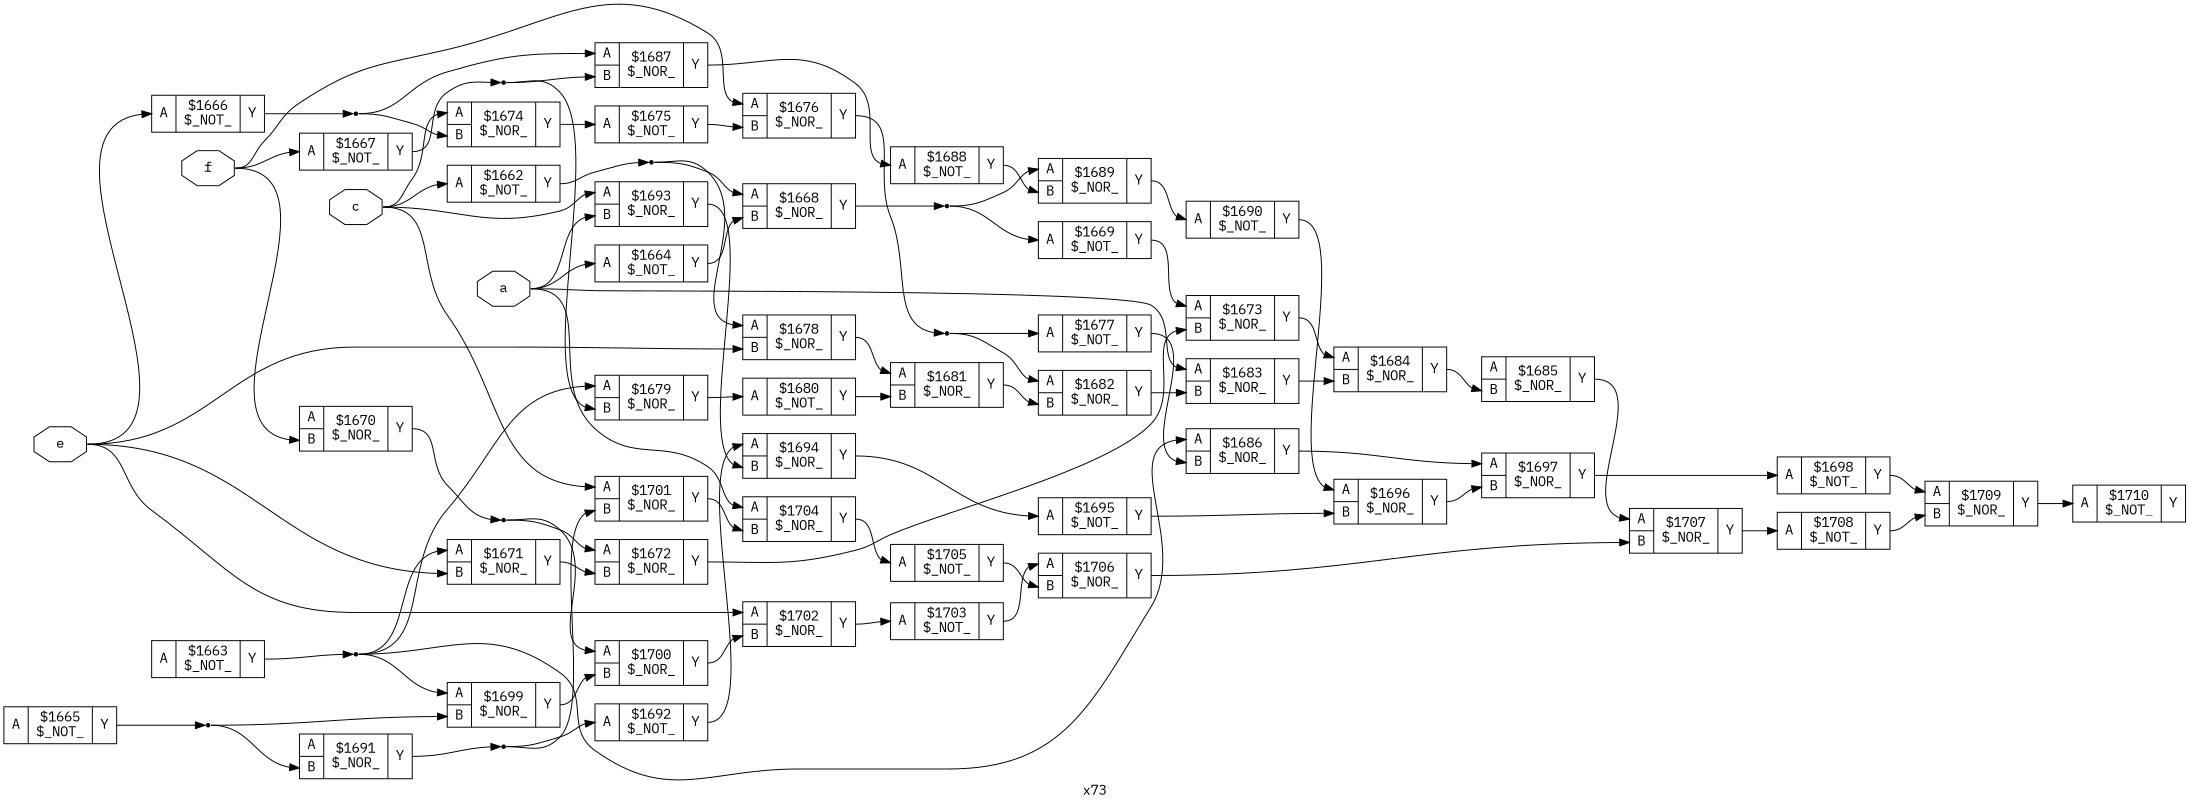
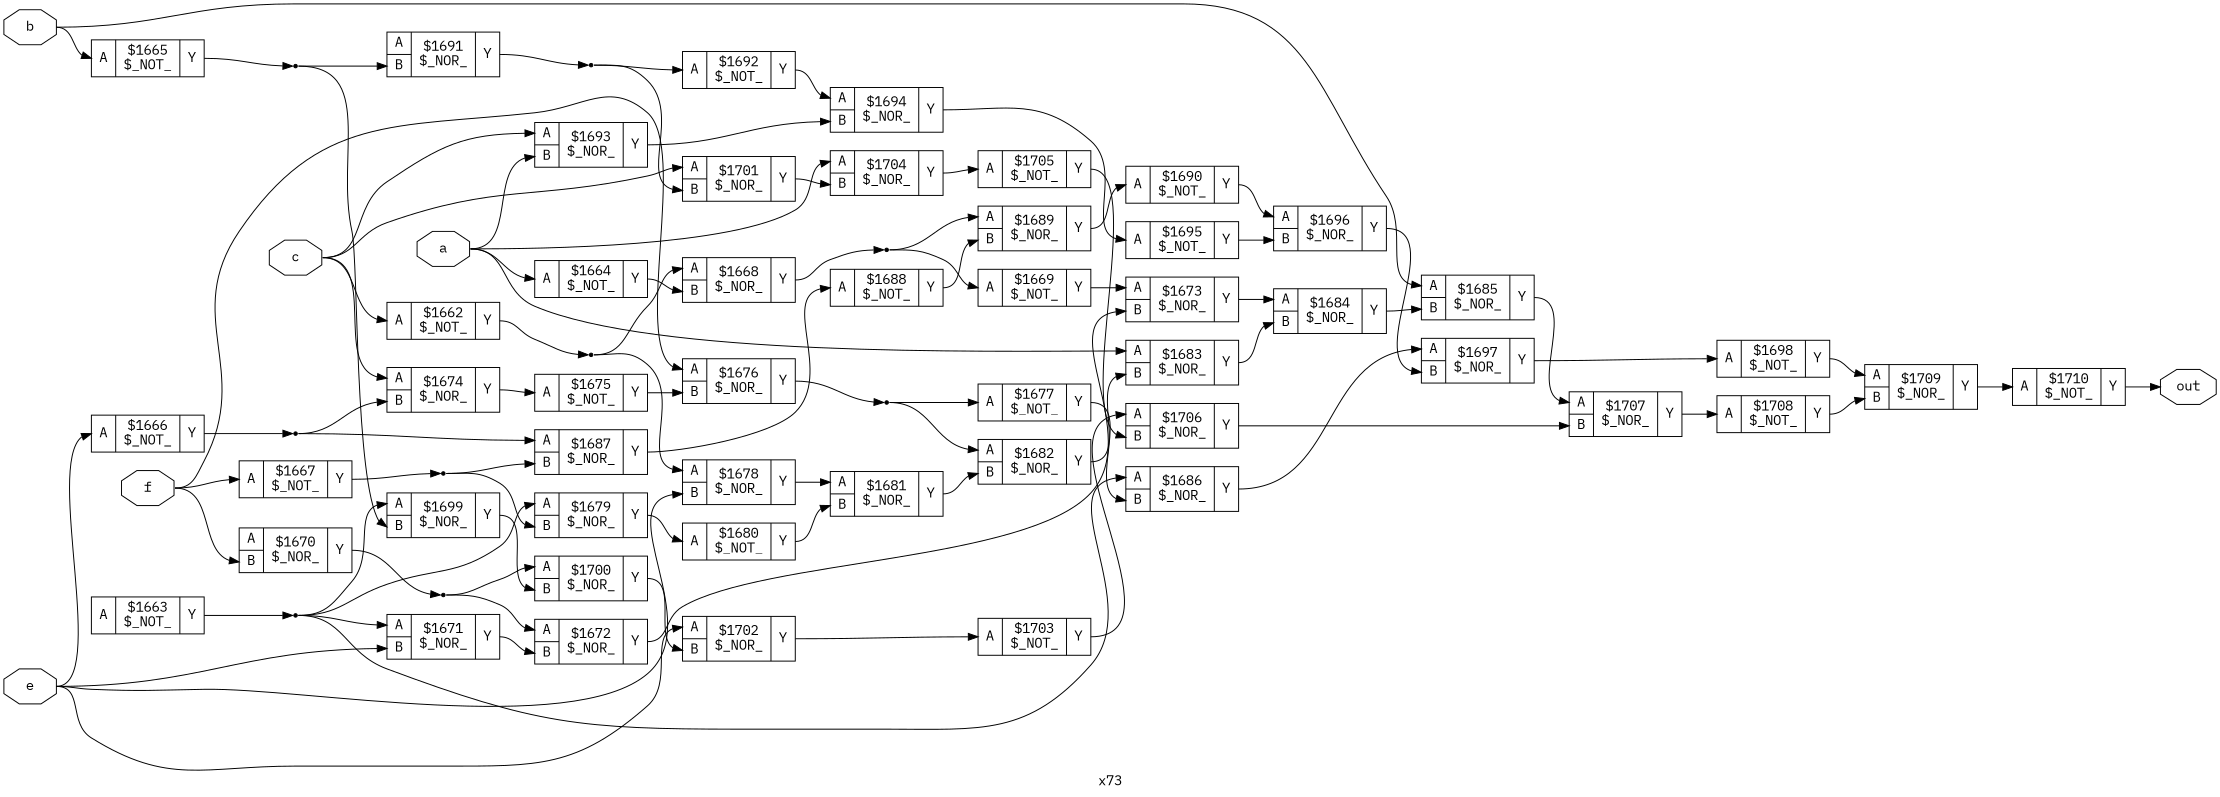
node "b": added
node "out": added
